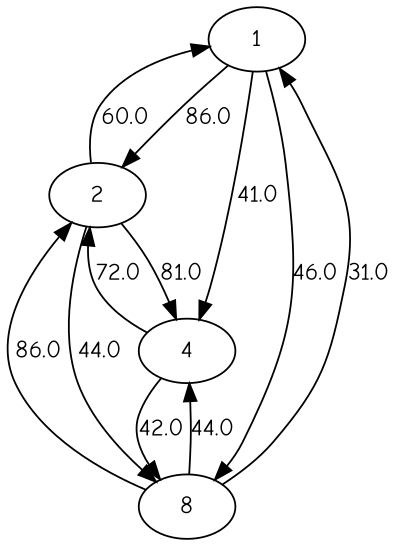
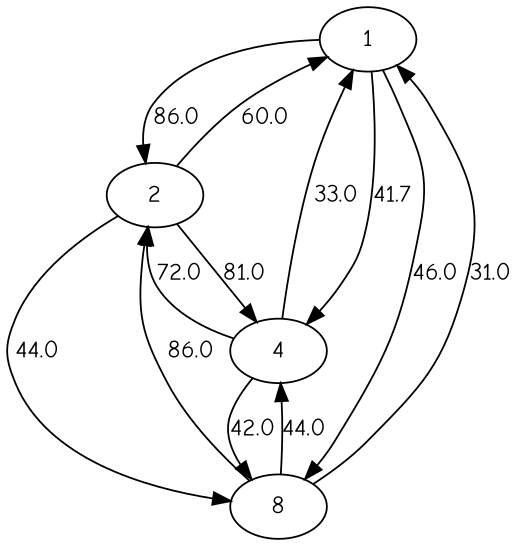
edge "1" -> "4": label "41.0" -> "41.7"
edge "4" -> "1": added, label "33.0"
